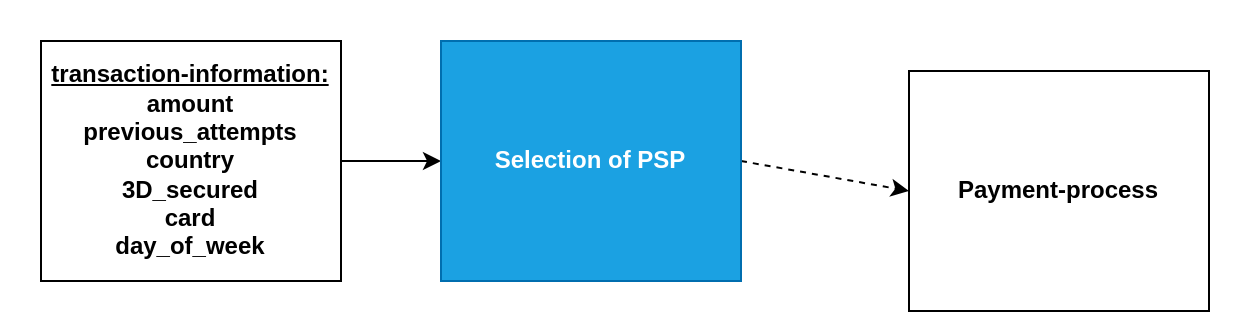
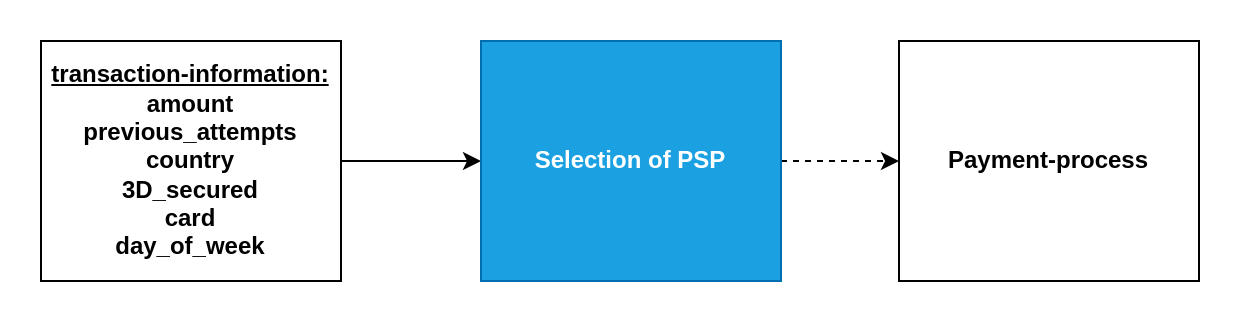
node "Selection of PSP": moved (591, 161) -> (631, 161)
node "Payment-process": moved (1059, 191) -> (1049, 161)
